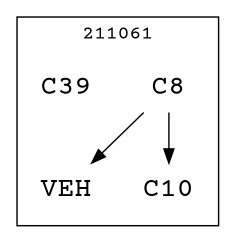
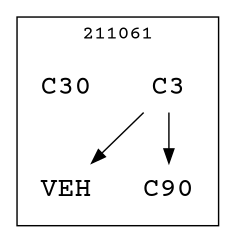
node "C39": label "C39" -> "C30"
node "C8": label "C8" -> "C3"
node "C10": label "C10" -> "C90"
